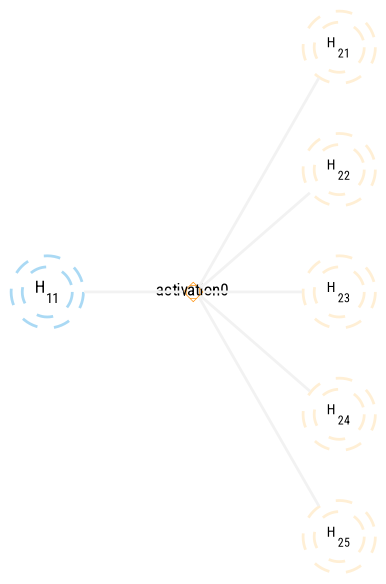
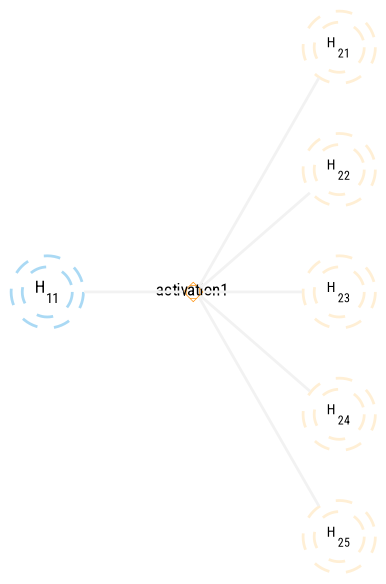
node "activation0": label "activation0" -> "activation1"
